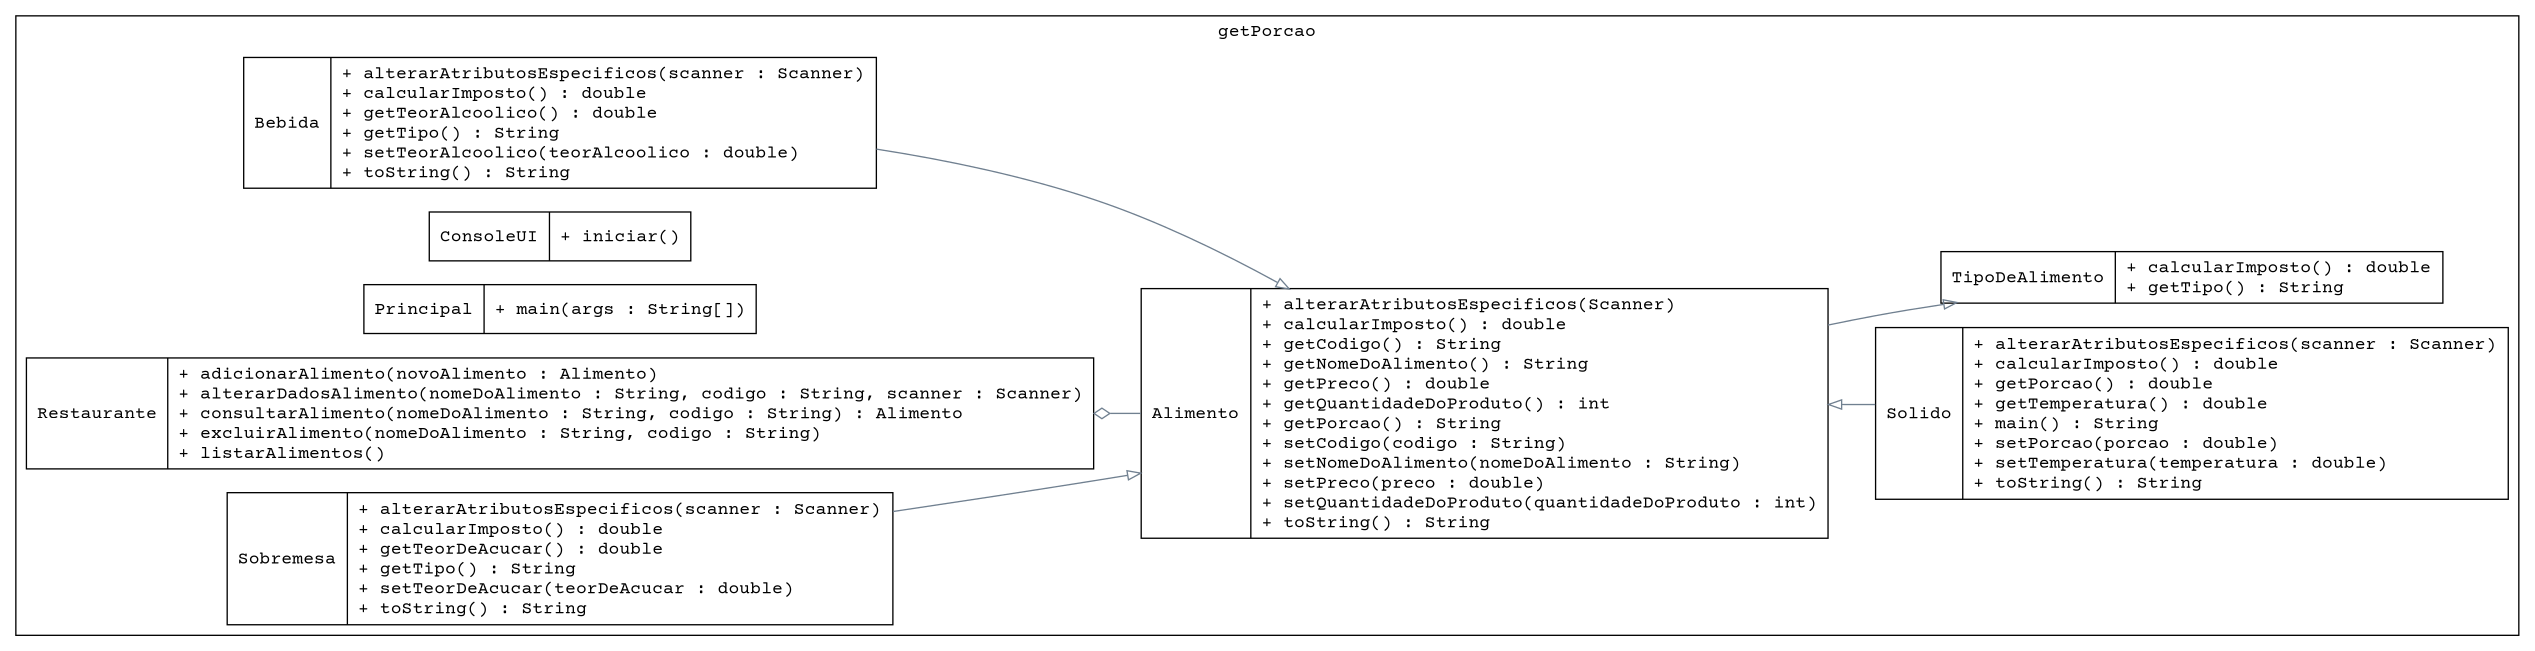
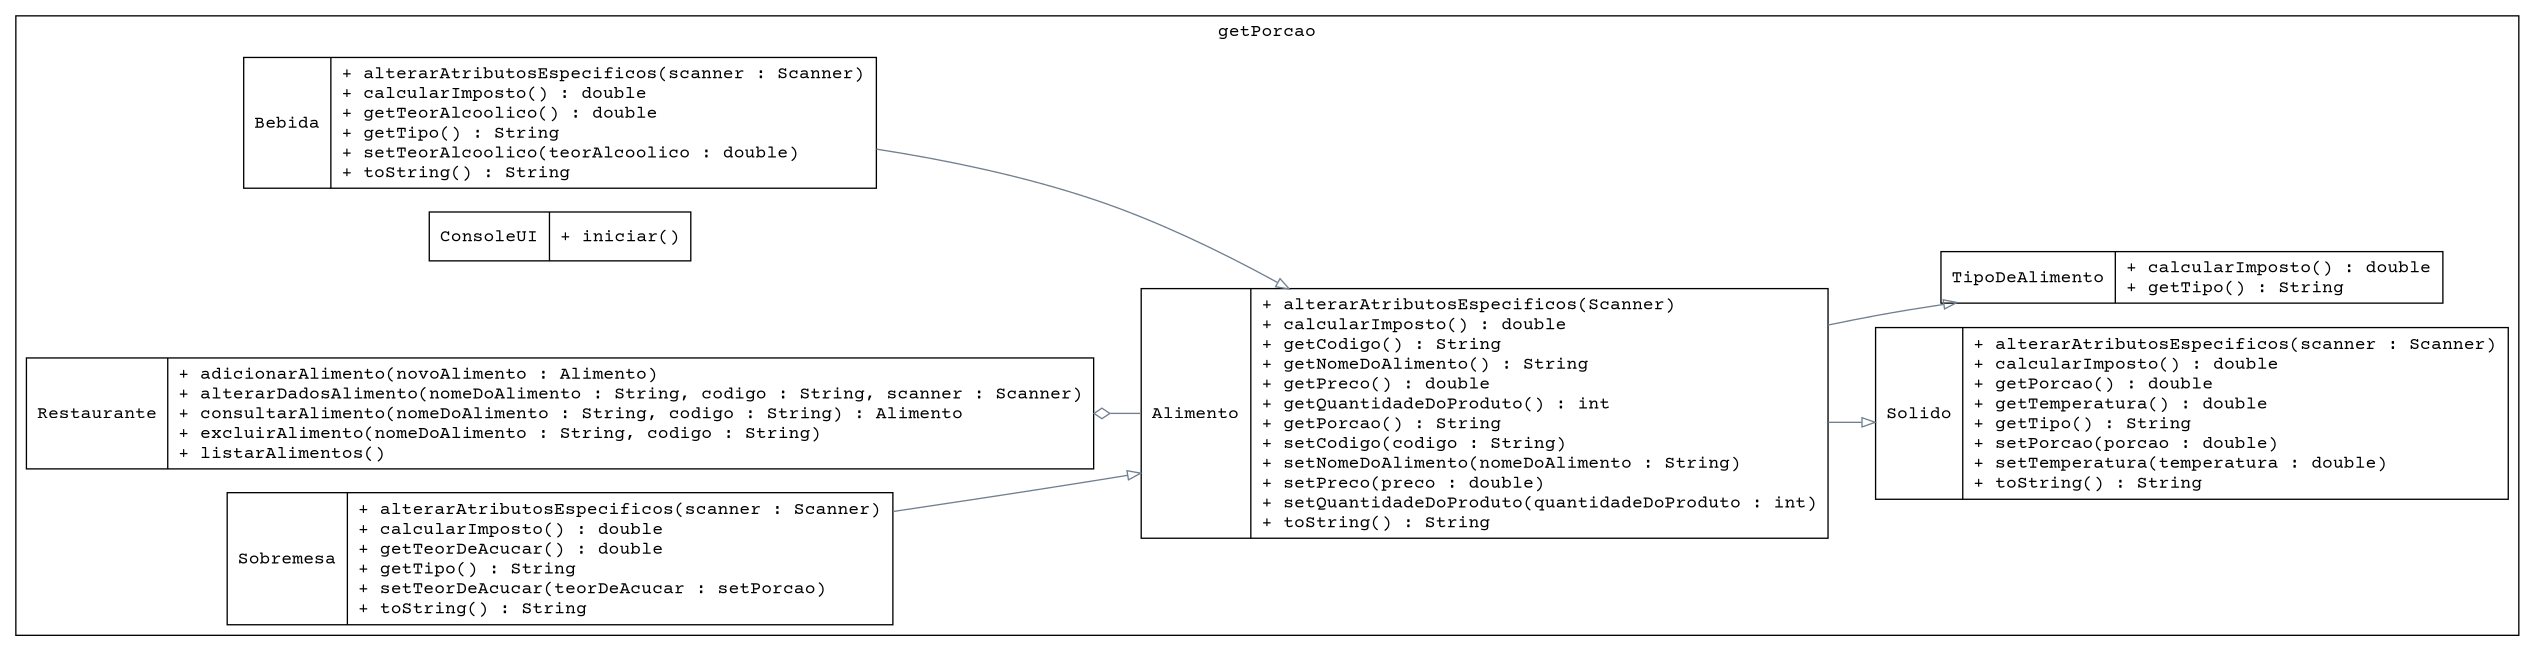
node "Principal": removed
edge "Solido" -> "Alimento": reversed
node "Solido": text "+ main() : String" -> "+ getTipo() : String"
node "Sobremesa": text "+ setTeorDeAcucar(teorDeAcucar : double)" -> "+ setTeorDeAcucar(teorDeAcucar : setPorcao)"
